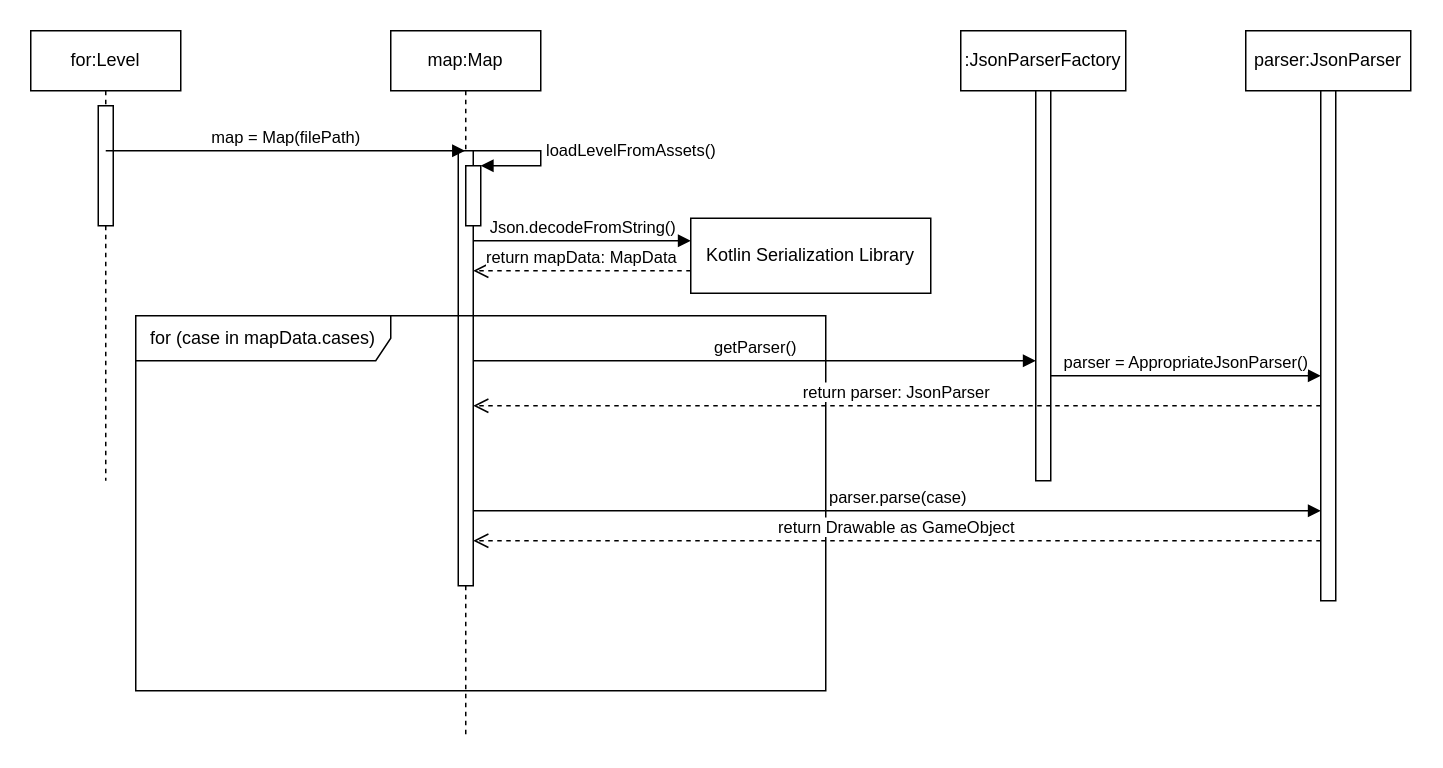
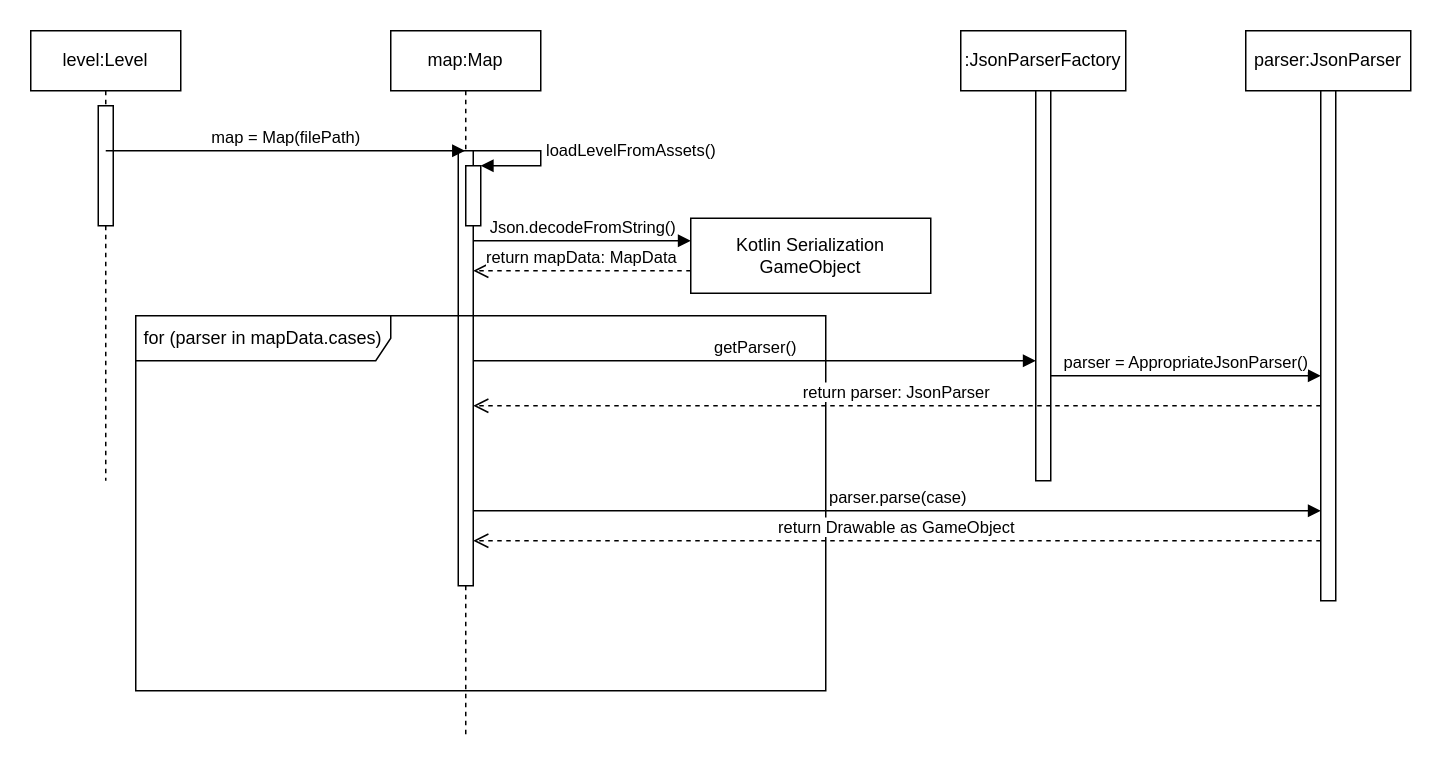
node "for:Level": label "for:Level" -> "level:Level"
node "Kotlin Serialization Library": label "Kotlin Serialization Library" -> "Kotlin Serialization GameObject"
node "for (case in mapData.cases)": label "for (case in mapData.cases)" -> "for (parser in mapData.cases)"
